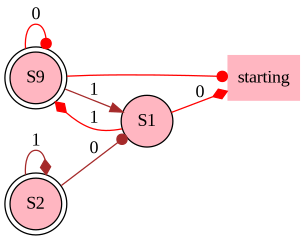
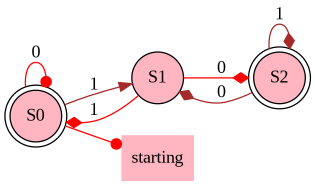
node "S9": label "S9" -> "S0"
edge "S1" -> "starting": now "S1" -> "S2"
edge "S2" -> "S1": arrowhead dot -> diamond
